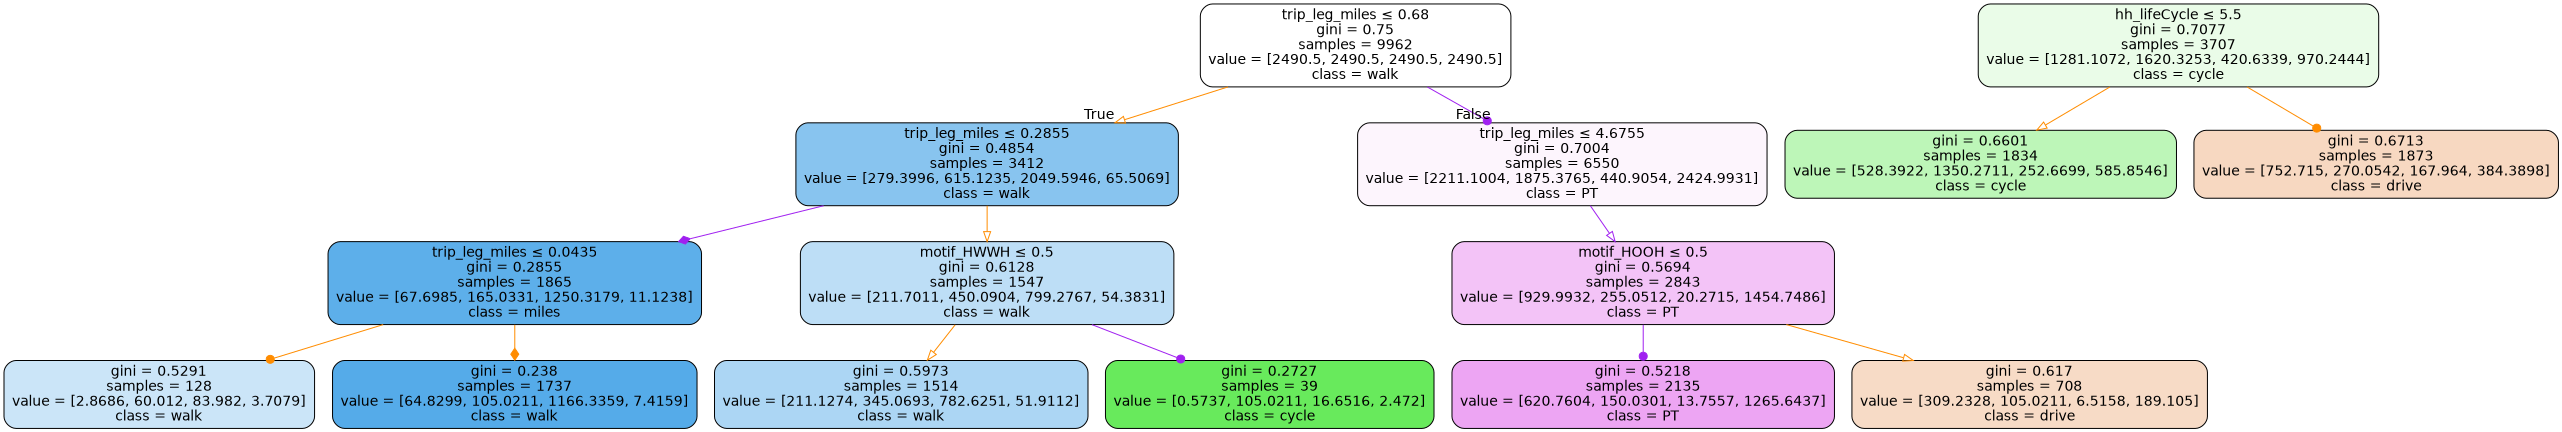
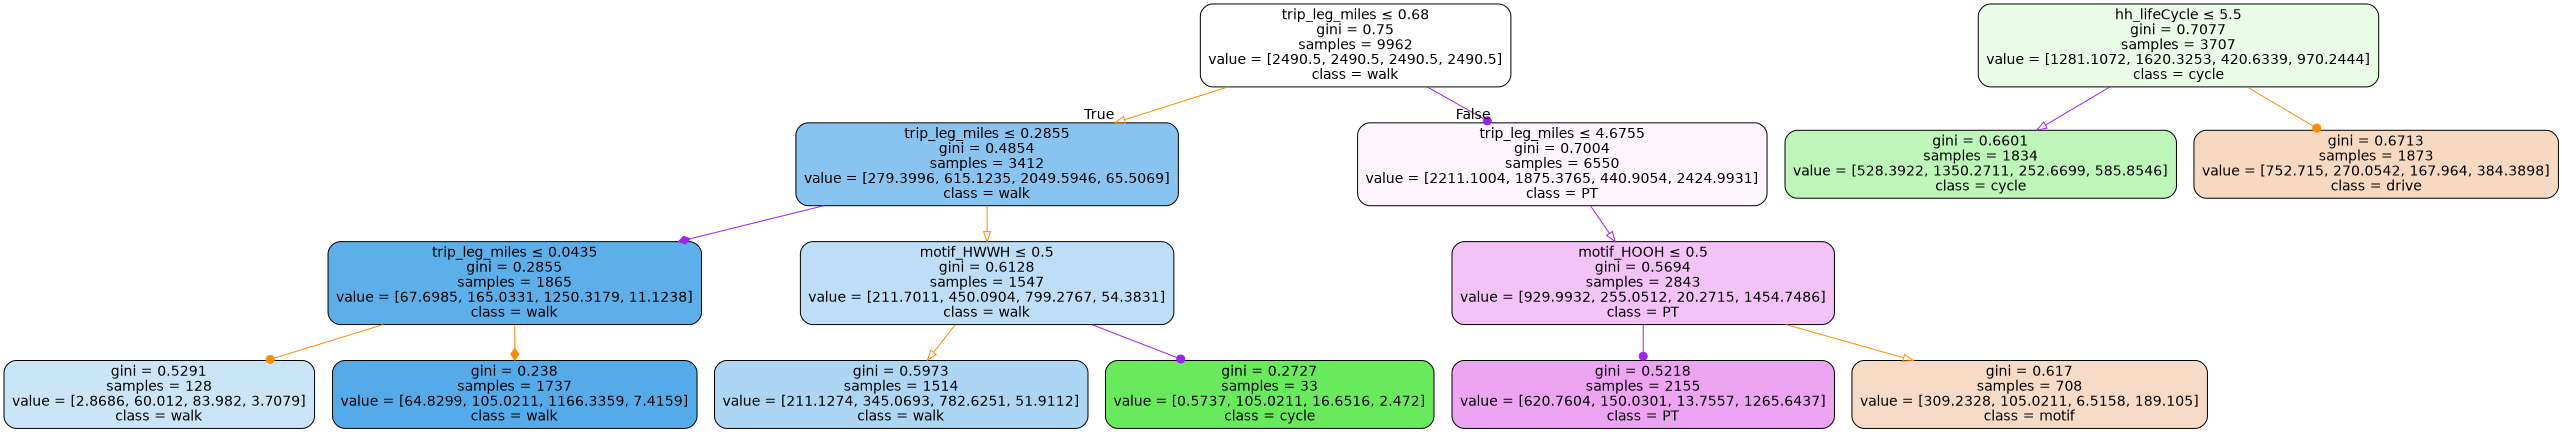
edge "hh_lifeCycle ≤ 5.5" -> "gini = 0.6601": color darkorange -> purple
node "trip_leg_miles ≤ 0.0435": text "class = miles" -> "class = walk"
node "gini = 0.2727": text "samples = 39" -> "samples = 33"
node "gini = 0.5218": text "samples = 2135" -> "samples = 2155"
node "gini = 0.617": text "class = drive" -> "class = motif"
